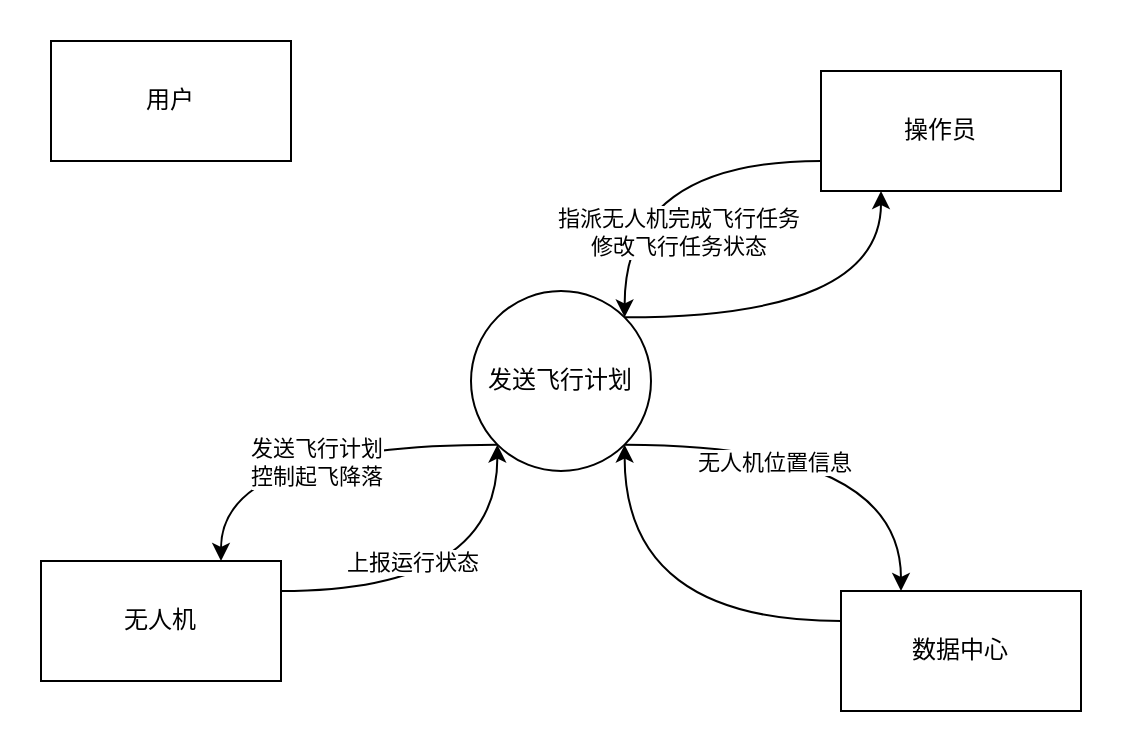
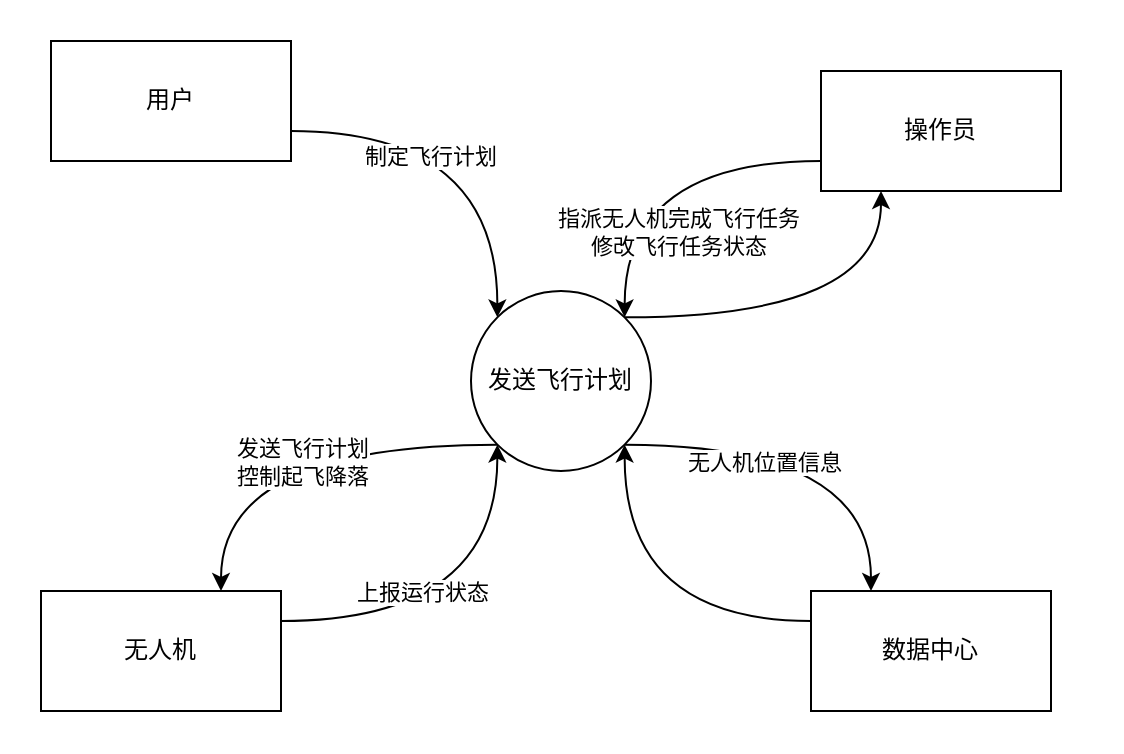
edge "用户" -> "发送飞行计划": added, label "制定飞行计划"
node "无人机": moved (161, 621) -> (161, 651)
node "数据中心": moved (961, 651) -> (931, 651)
